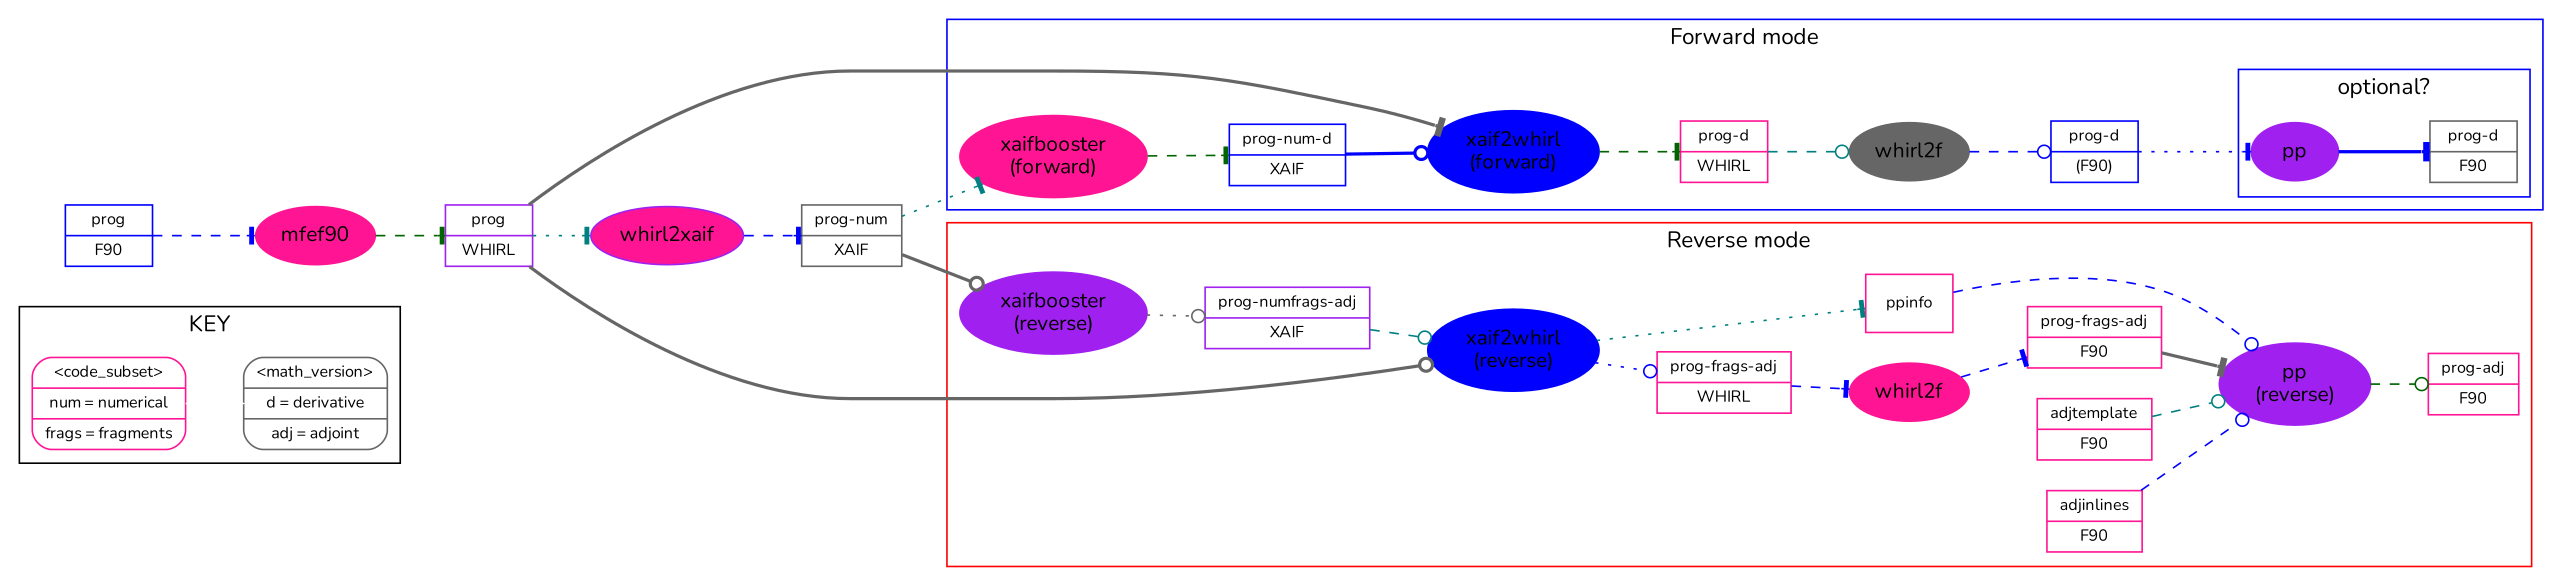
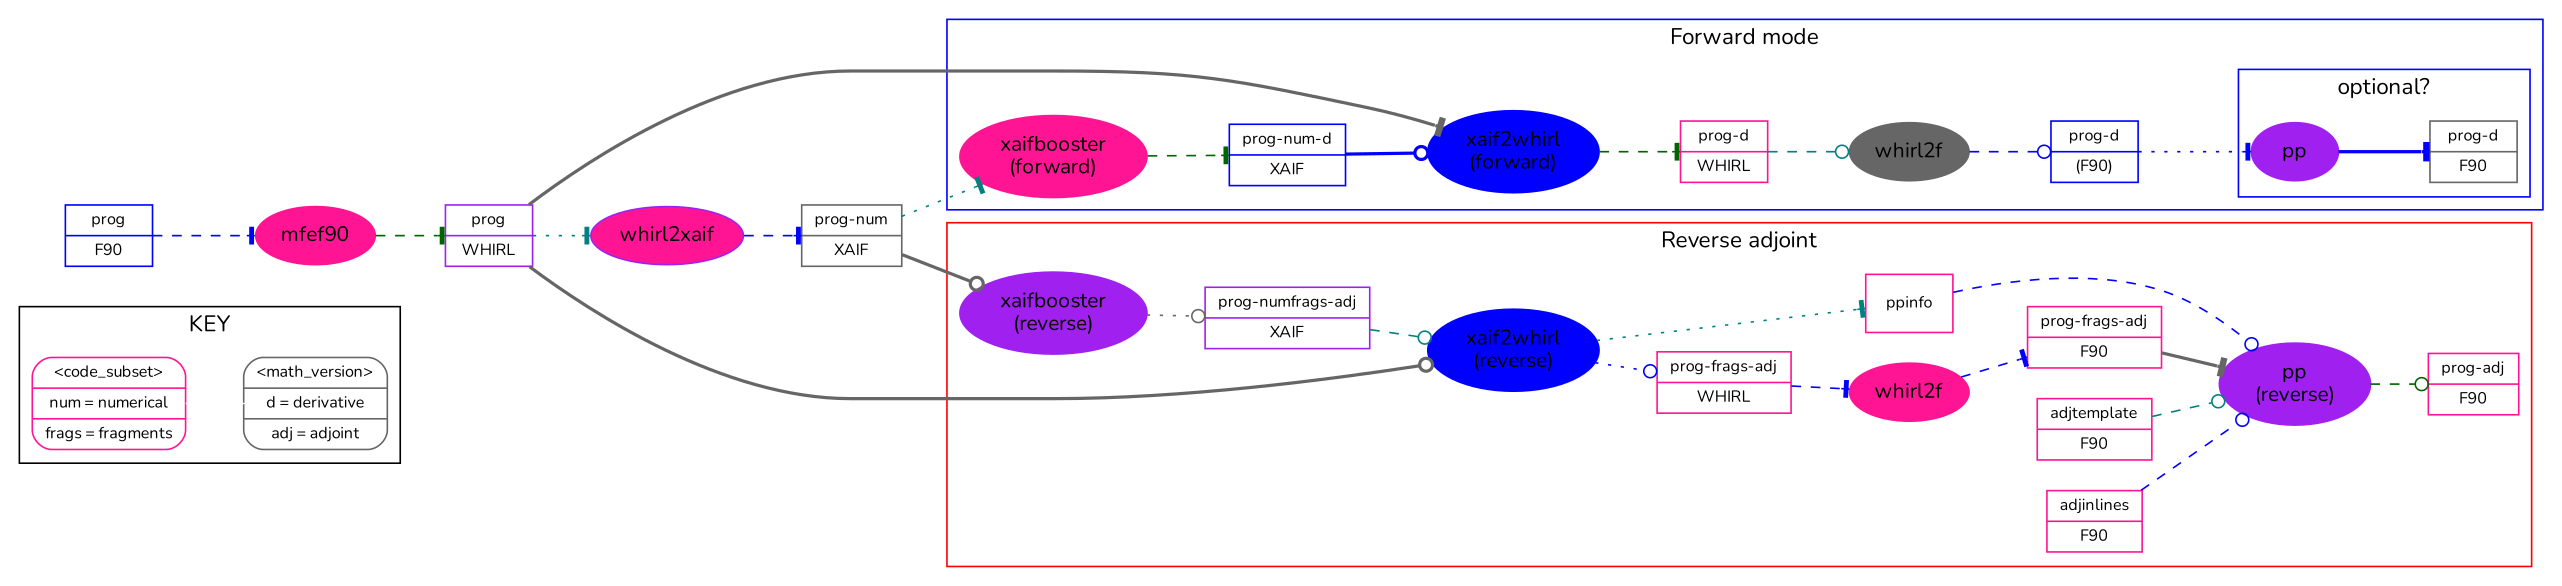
cluster "Reverse mode": label "Reverse mode" -> "Reverse adjoint"
